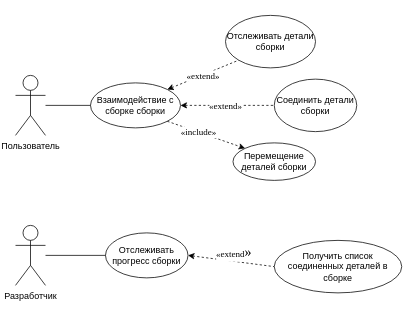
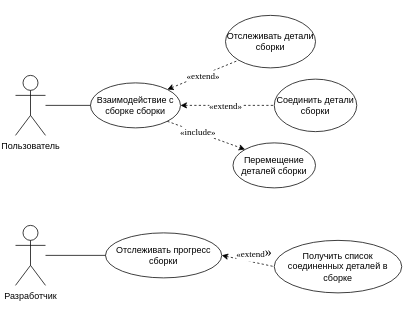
node "Перемещение деталей сборки": size 83x38 -> 83x45
node "Отслеживать прогресс сборки": size 83x45 -> 116x45
